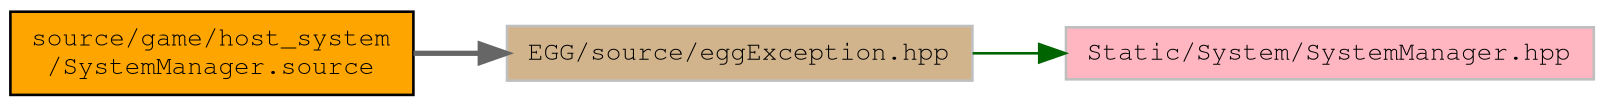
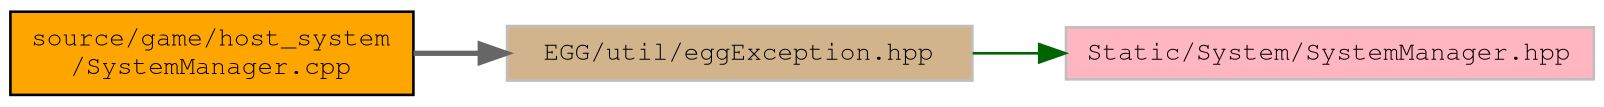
node "source/game/host_system /SystemManager.source": label "source/game/host_system /SystemManager.source" -> "source/game/host_system /SystemManager.cpp"
node "EGG/source/eggException.hpp": label "EGG/source/eggException.hpp" -> "EGG/util/eggException.hpp"
